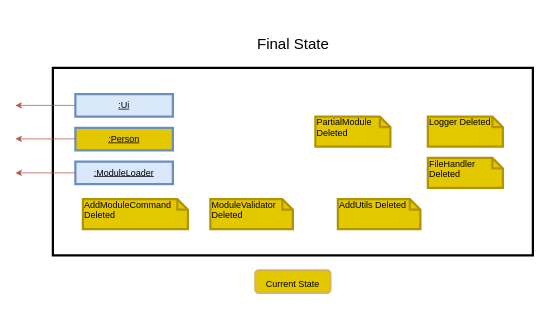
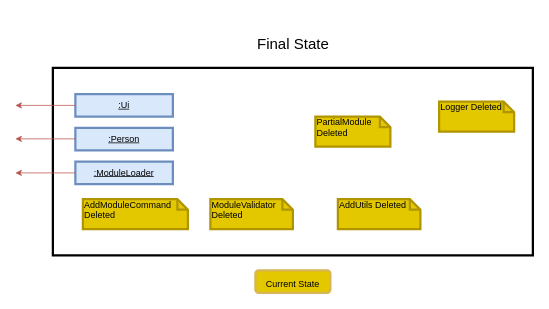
node "Logger Deleted": moved (465, 132) -> (477, 117)
node ":Person": fillcolor #e3c800 -> #dae8fc
node "FileHandler Deleted": removed
